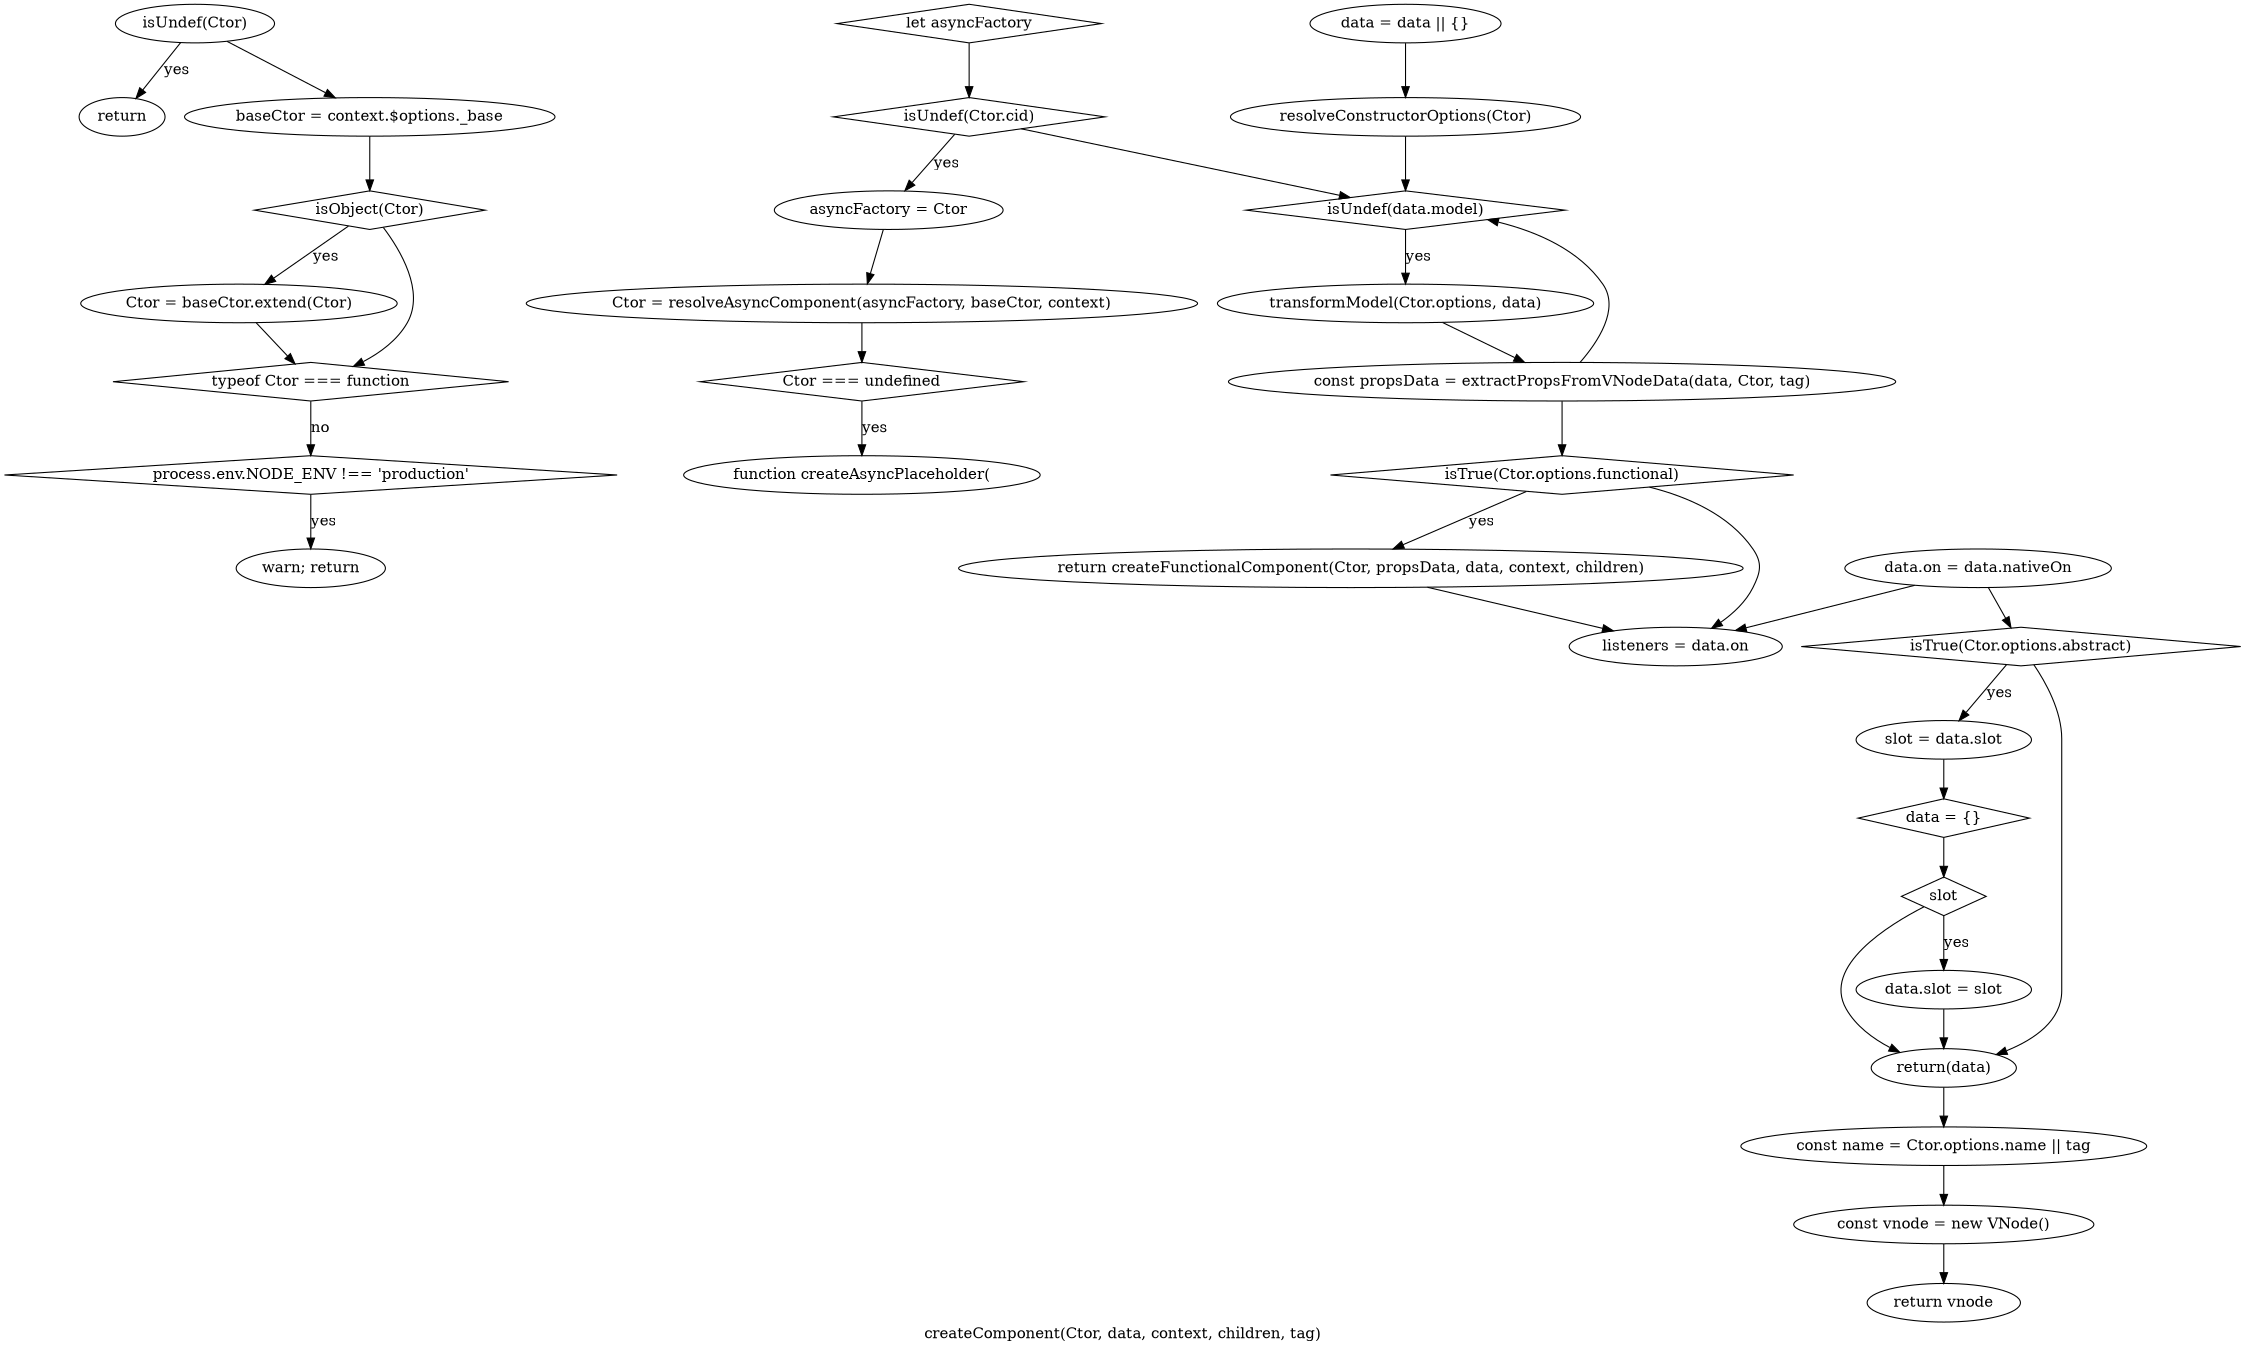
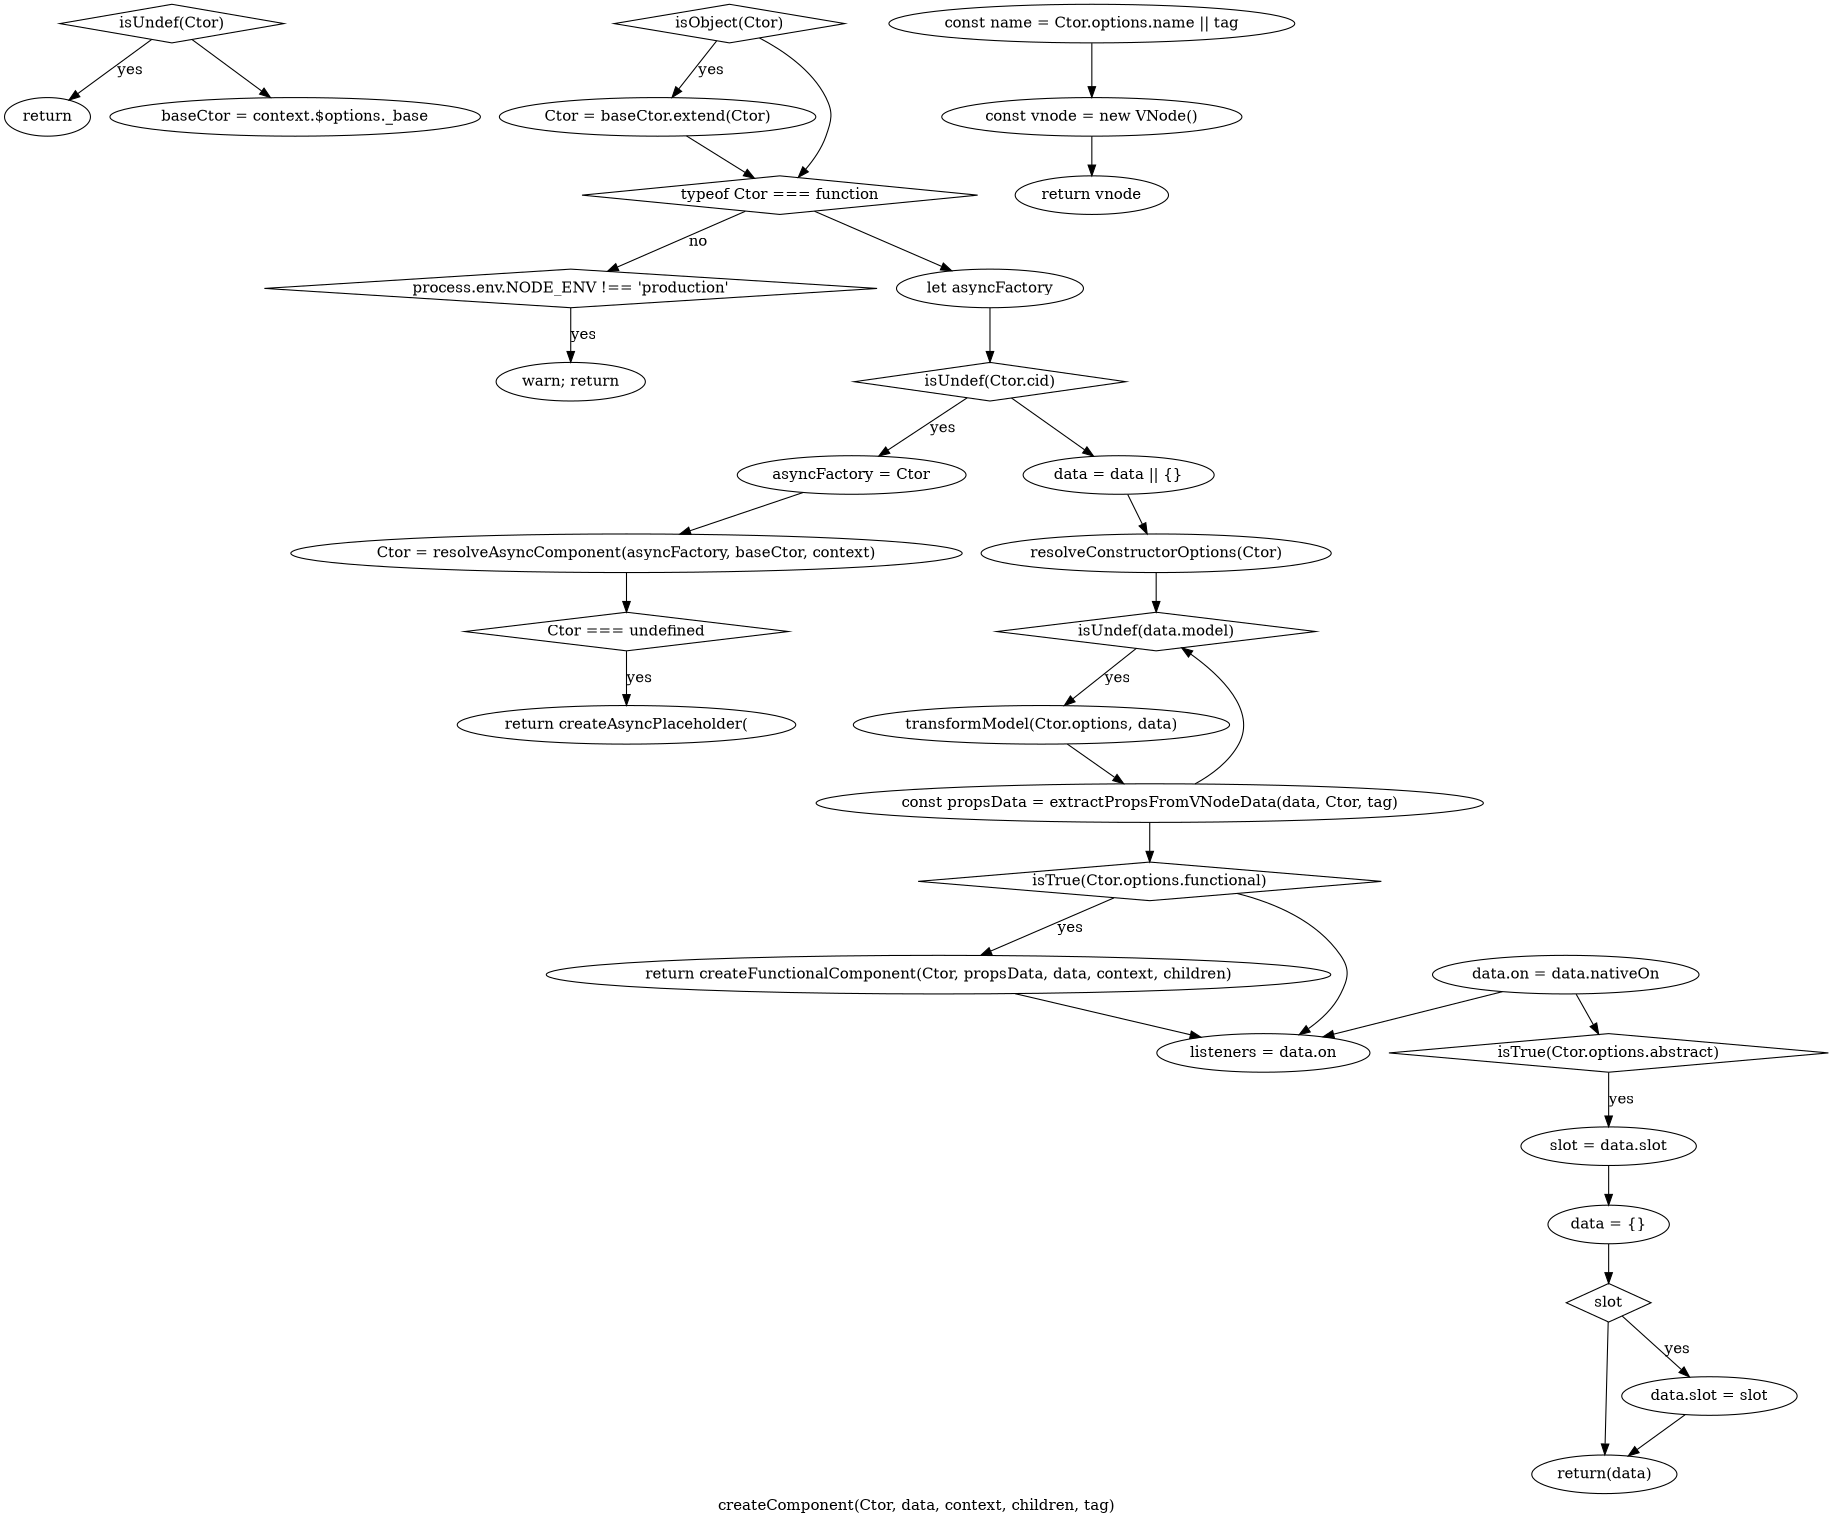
node "isUndef(Ctor)": shape ellipse -> diamond
node "let asyncFactory": shape diamond -> ellipse
edge "baseCtor = context.$options._base" -> "isObject(Ctor)": removed
edge "isUndef(Ctor.cid)" -> "isUndef(data.model)": now "isUndef(Ctor.cid)" -> "data = data || {}"
edge "typeof Ctor === function" -> "let asyncFactory": added
node "function createAsyncPlaceholder(": label "function createAsyncPlaceholder(" -> "return createAsyncPlaceholder("
node "data = {}": shape diamond -> ellipse
edge "isTrue(Ctor.options.abstract)" -> "return(data)": removed
edge "return(data)" -> "const name = Ctor.options.name || tag": removed
